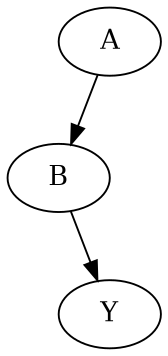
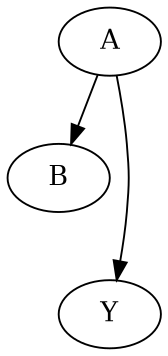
edge "B" -> "Y": now "A" -> "Y"
